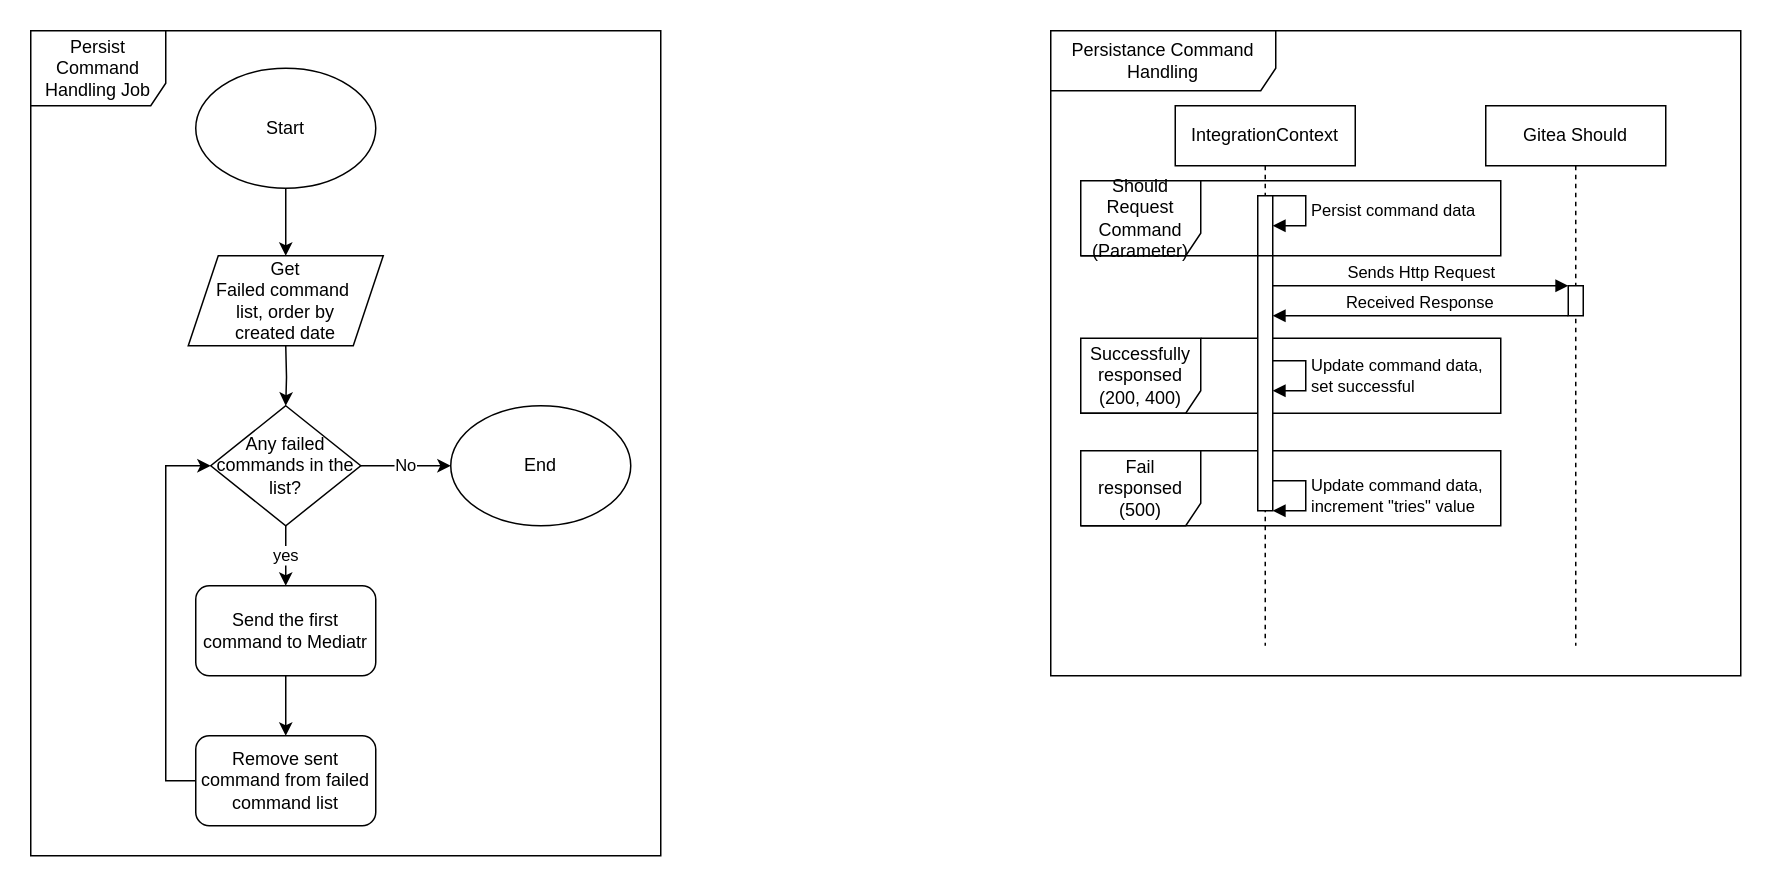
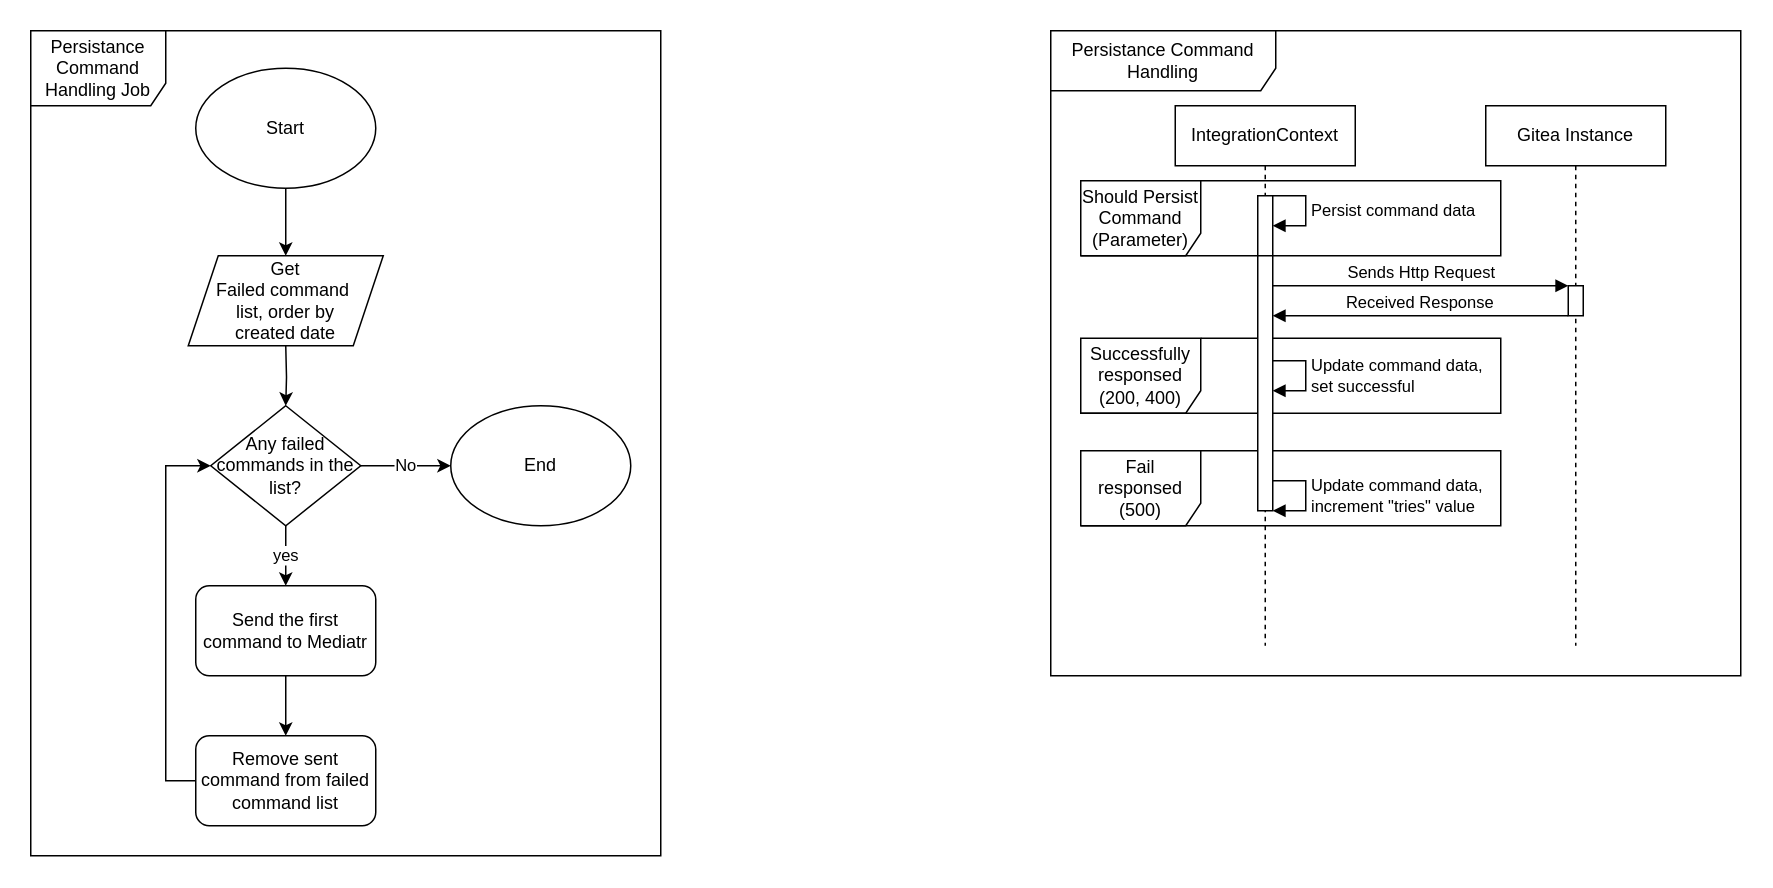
node "Persist Command Handling Job": label "Persist Command Handling Job" -> "Persistance Command Handling Job"
node "Gitea Should": label "Gitea Should" -> "Gitea Instance"
node "Should Request Command (Parameter)": label "Should Request Command (Parameter)" -> "Should Persist Command (Parameter)"
